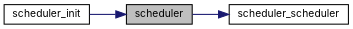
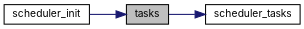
node "scheduler": label "scheduler" -> "tasks"
node "scheduler_scheduler": label "scheduler_scheduler" -> "scheduler_tasks"
